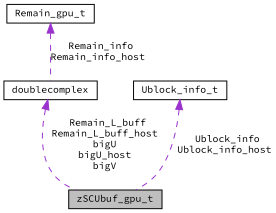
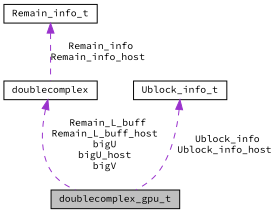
node "Remain_gpu_t": label "Remain_gpu_t" -> "Remain_info_t"
node "zSCUbuf_gpu_t": label "zSCUbuf_gpu_t" -> "doublecomplex_gpu_t"
